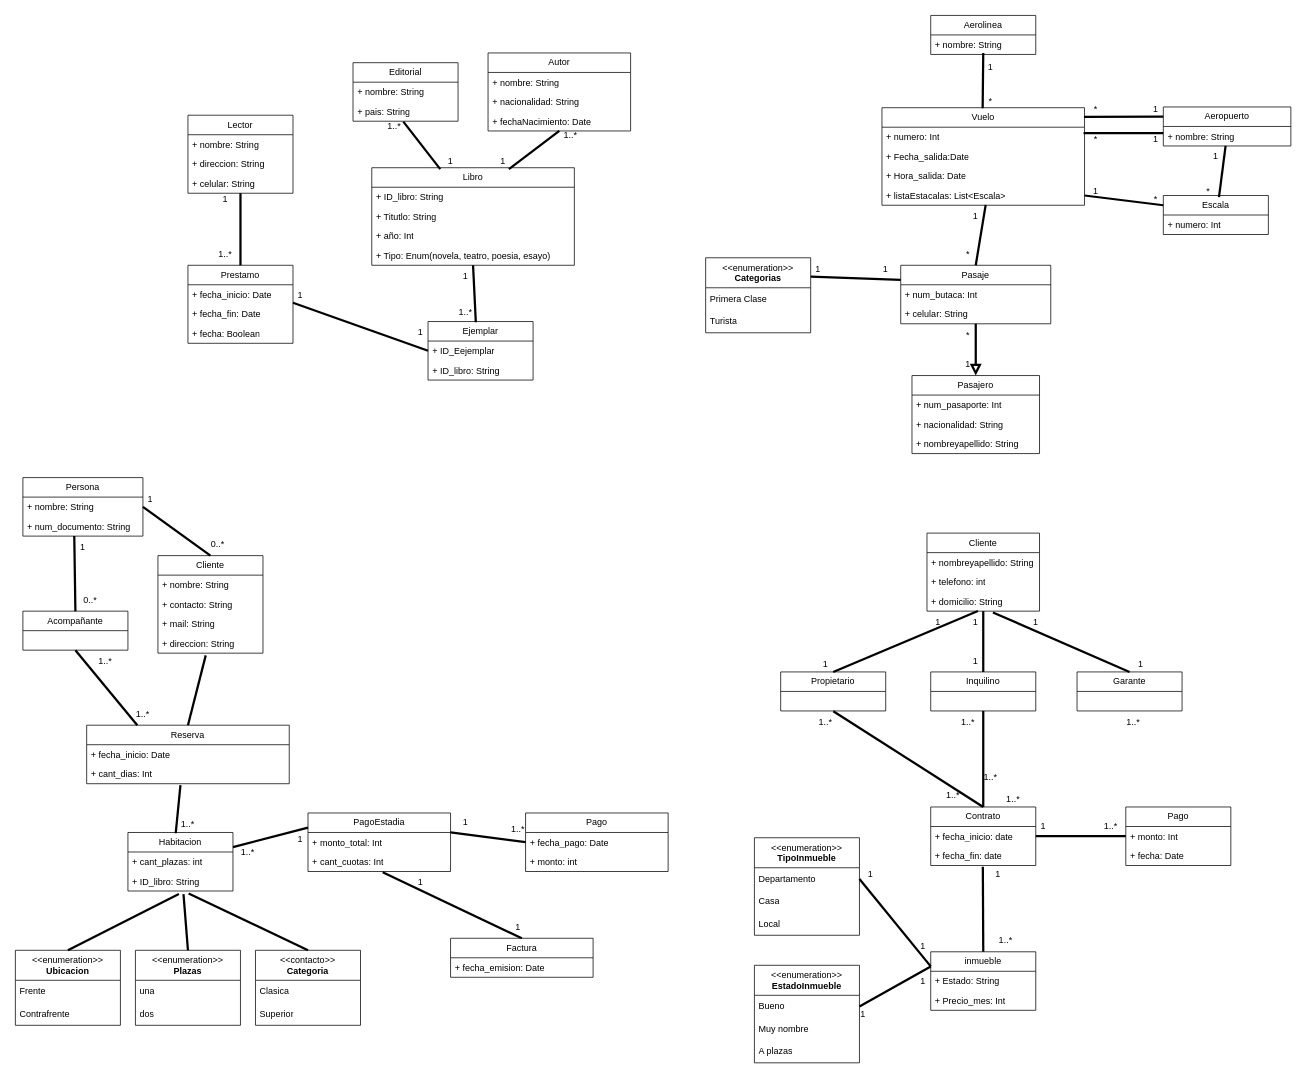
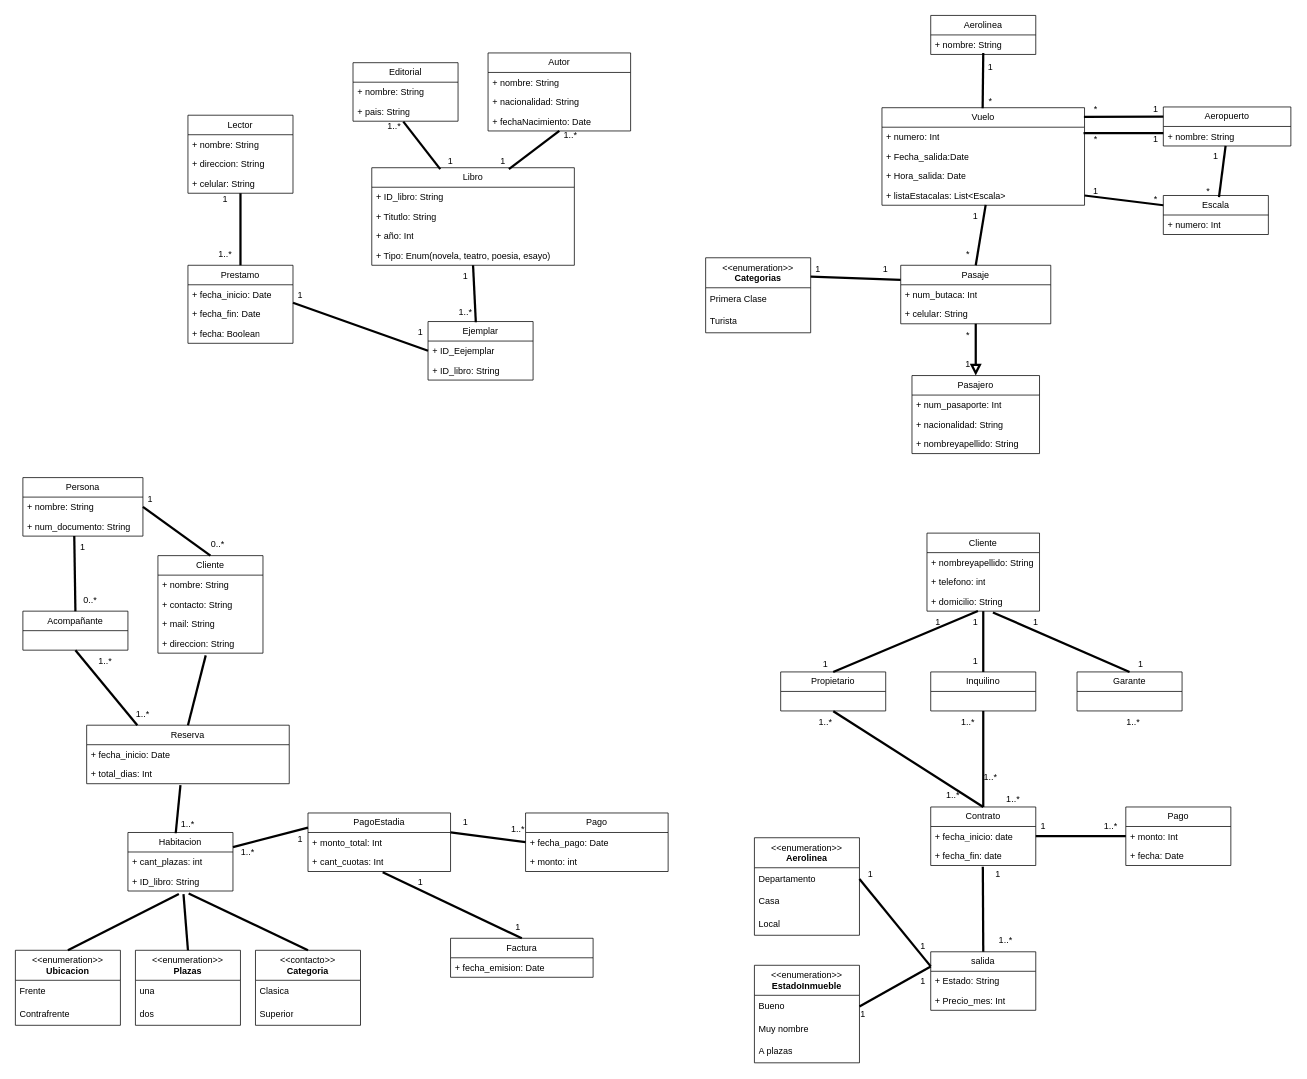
node "+ cant_dias: Int": label "+ cant_dias: Int" -> "+ total_dias: Int"
node "<<enumeration>> TipoInmueble": label "<<enumeration>> TipoInmueble" -> "<<enumeration>> Aerolinea"
node "inmueble": label "inmueble" -> "salida"
